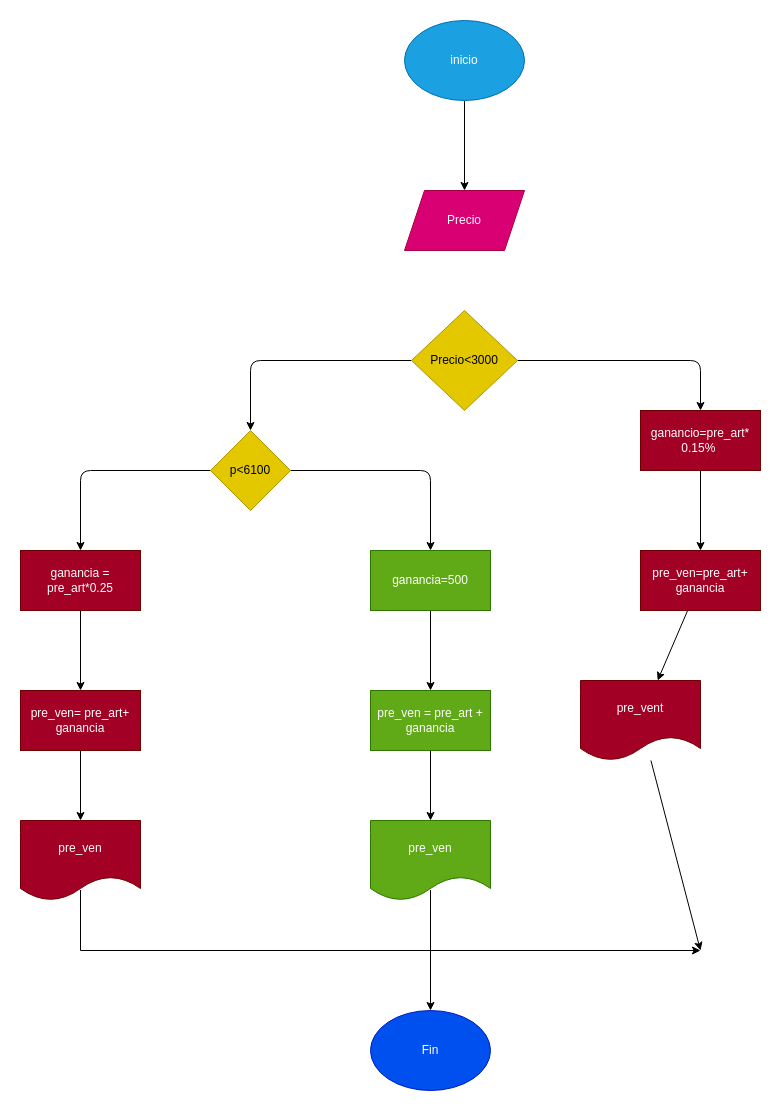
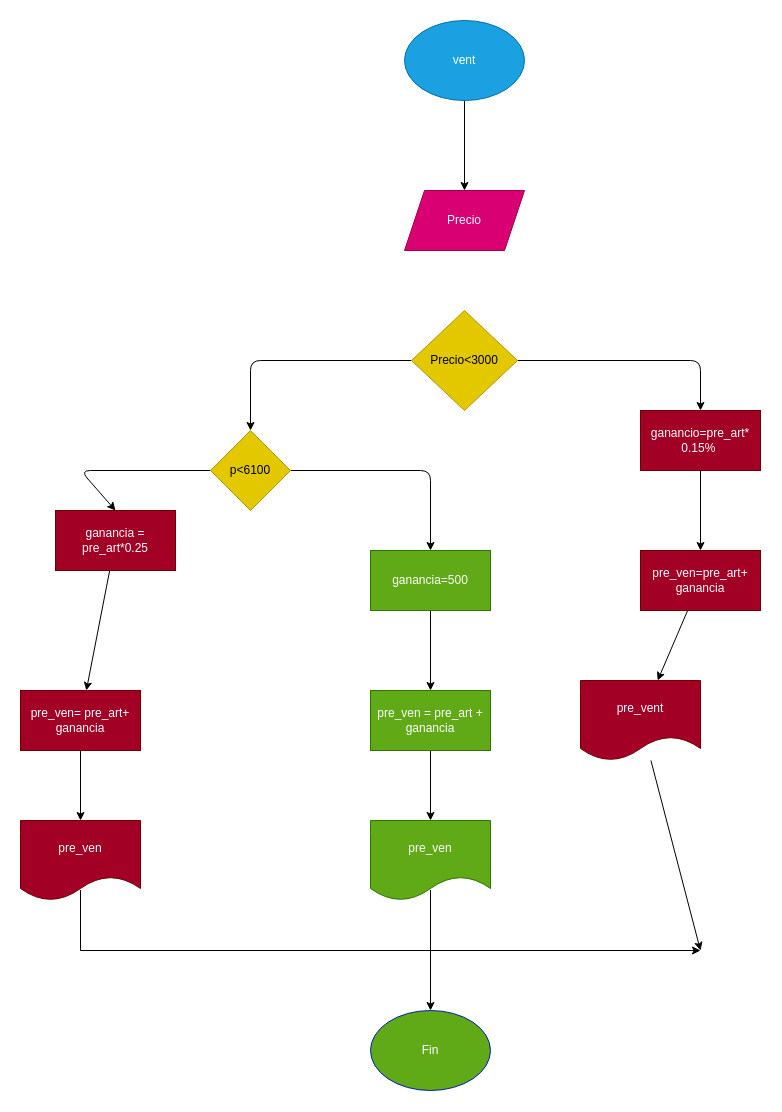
node "inicio": label "inicio" -> "vent"
node "ganancia = pre_art*0.25": moved (81, 581) -> (116, 541)
node "Fin": fillcolor #0050ef -> #60a917
